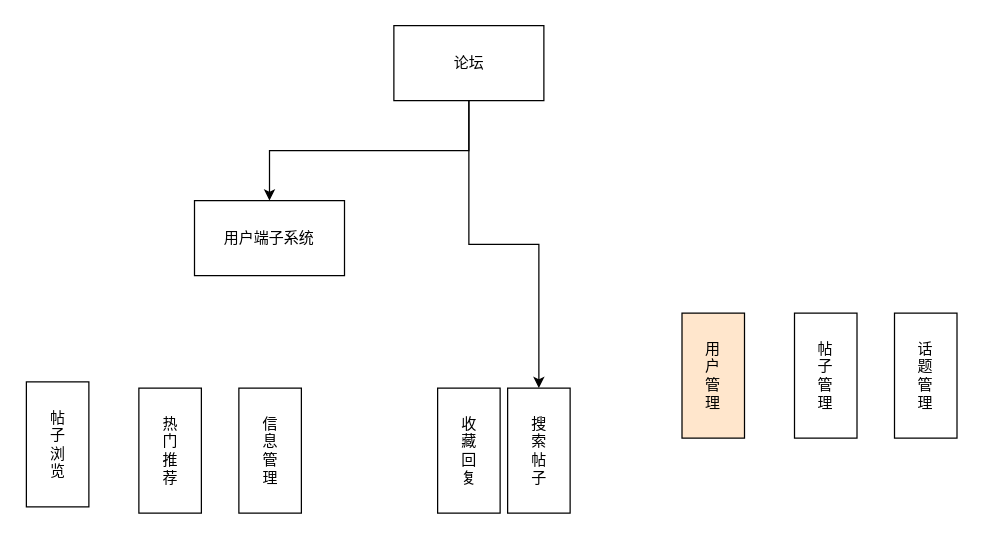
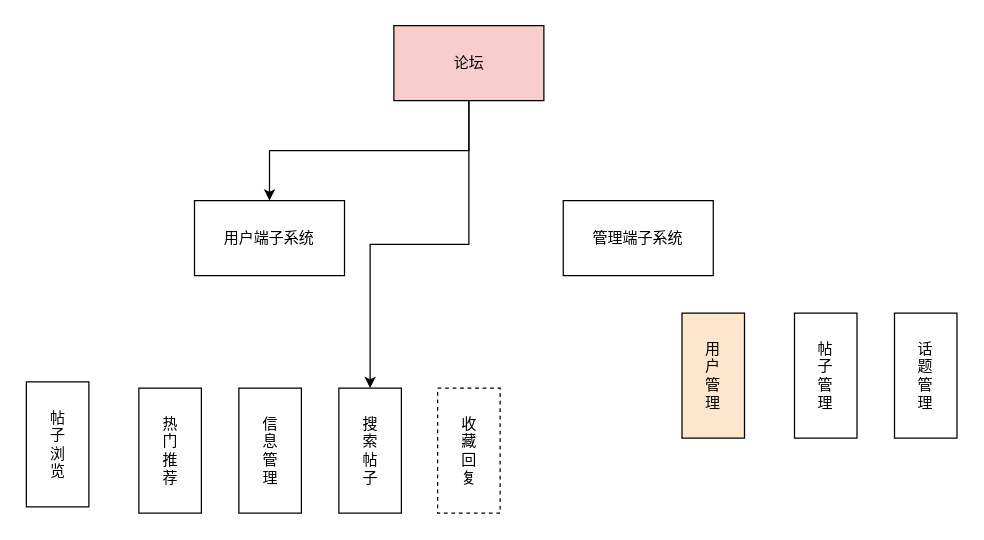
node "论坛": fillcolor #ffffff -> #f8cecc
node "管理端子系统": added
node "收 藏 回 复": style solid -> dashed
node "搜 索 帖 子": moved (539, 451) -> (370, 451)
